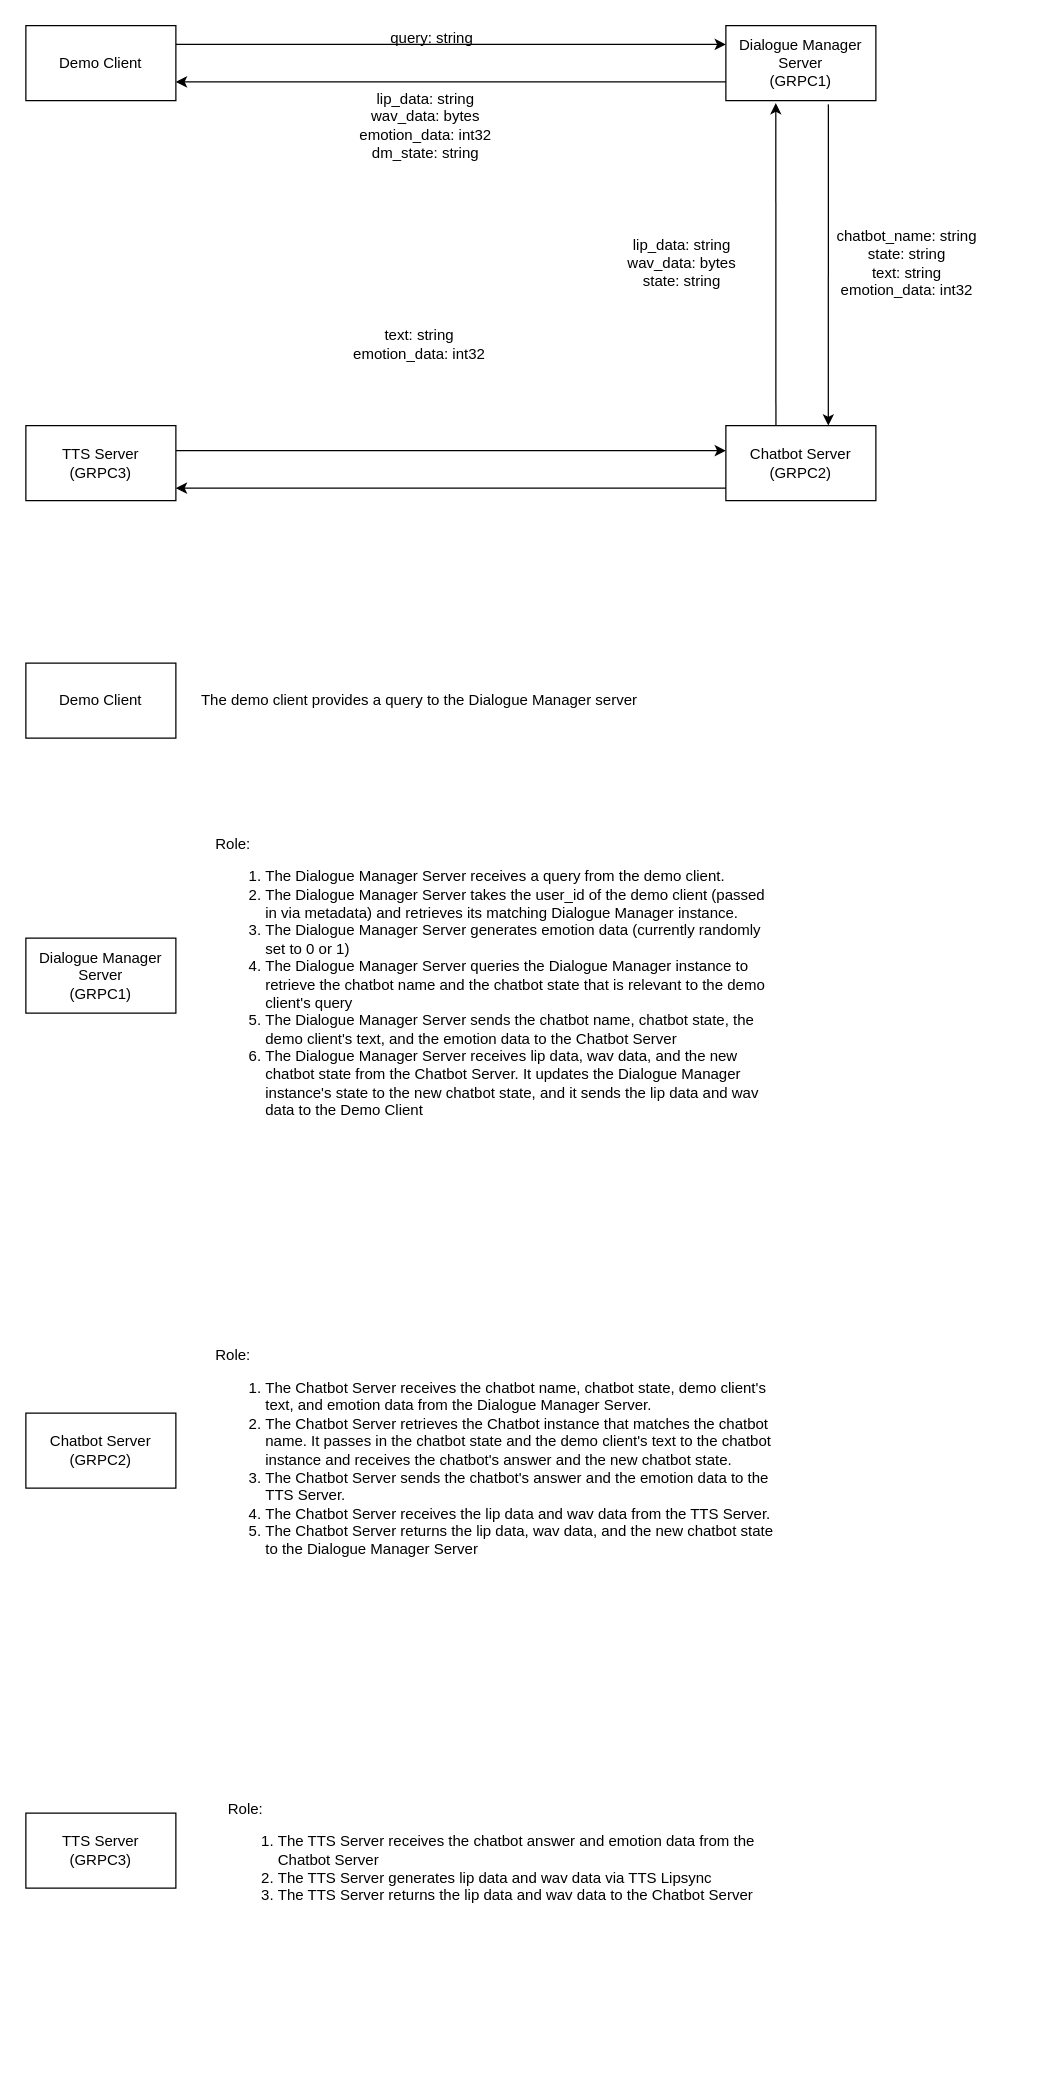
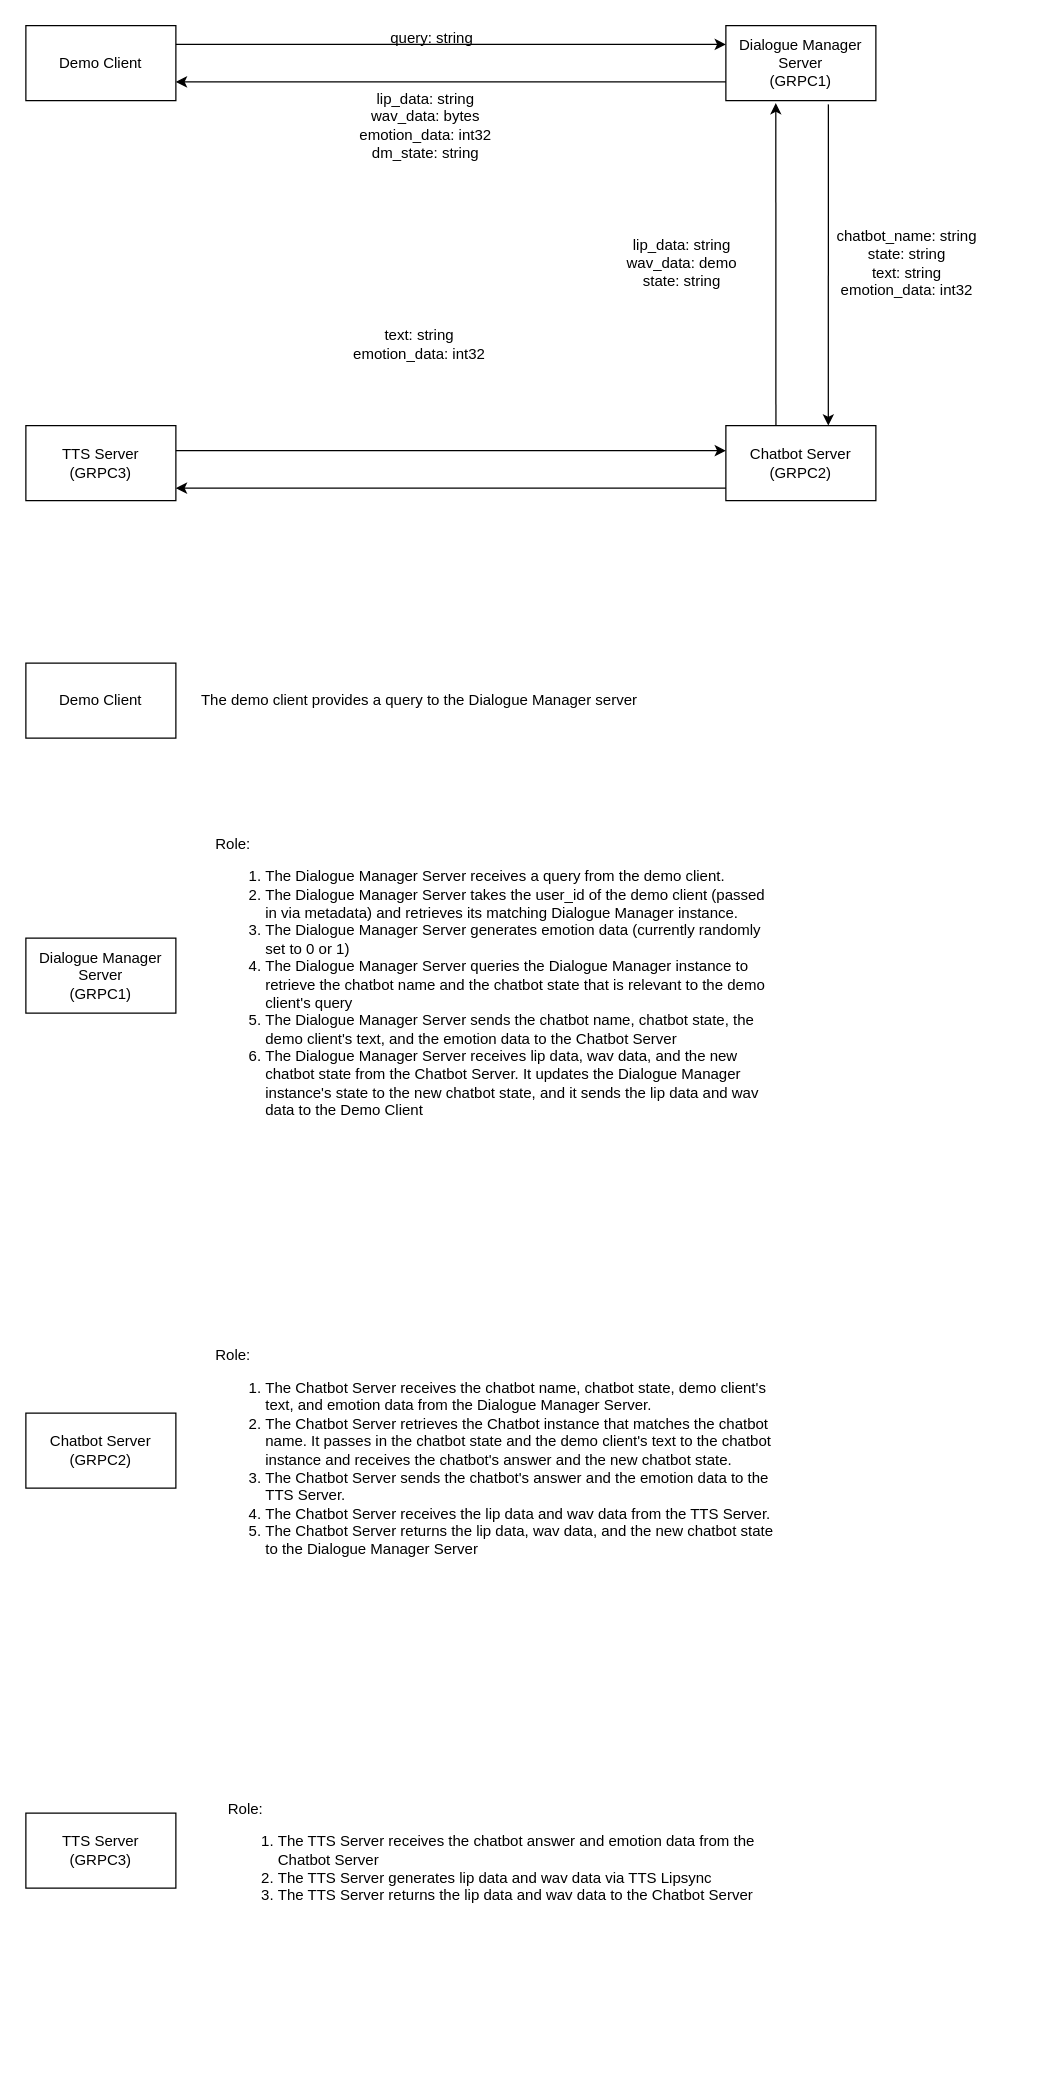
node "lip_data: string wav_data: bytes state: string": label "lip_data: string wav_data: bytes state: string" -> "lip_data: string wav_data: demo state: string"
